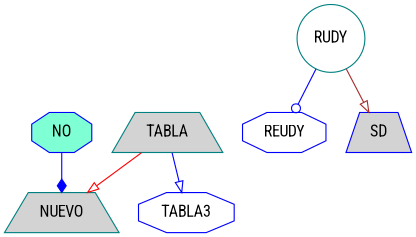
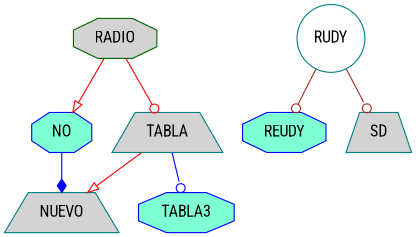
node "RADIO": added
edge "RUDY" -> "SD": arrowhead onormal -> odot
edge "RUDY" -> "REUDY": color blue -> brown
node "REUDY": fillcolor white -> aquamarine
node "SD": color blue -> teal
edge "TABLA" -> "TABLA3": arrowhead onormal -> odot
node "TABLA3": fillcolor white -> aquamarine
